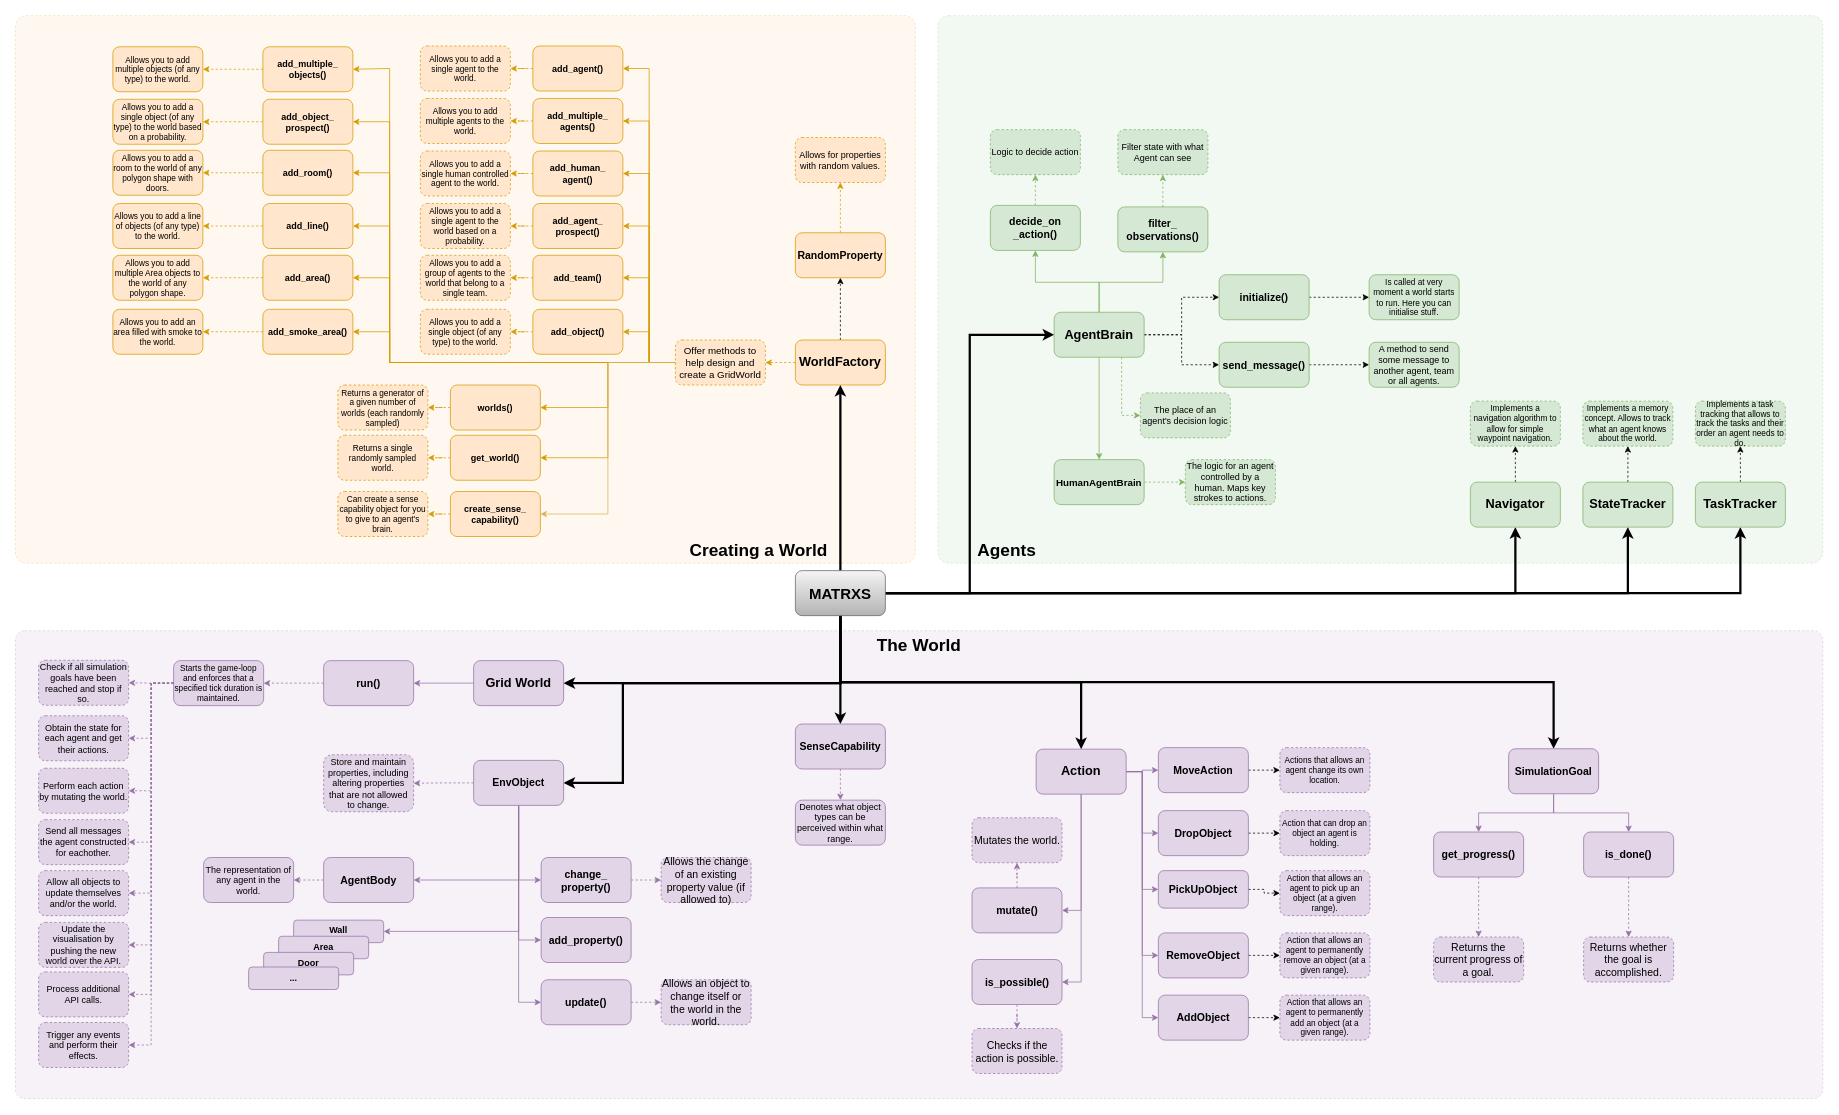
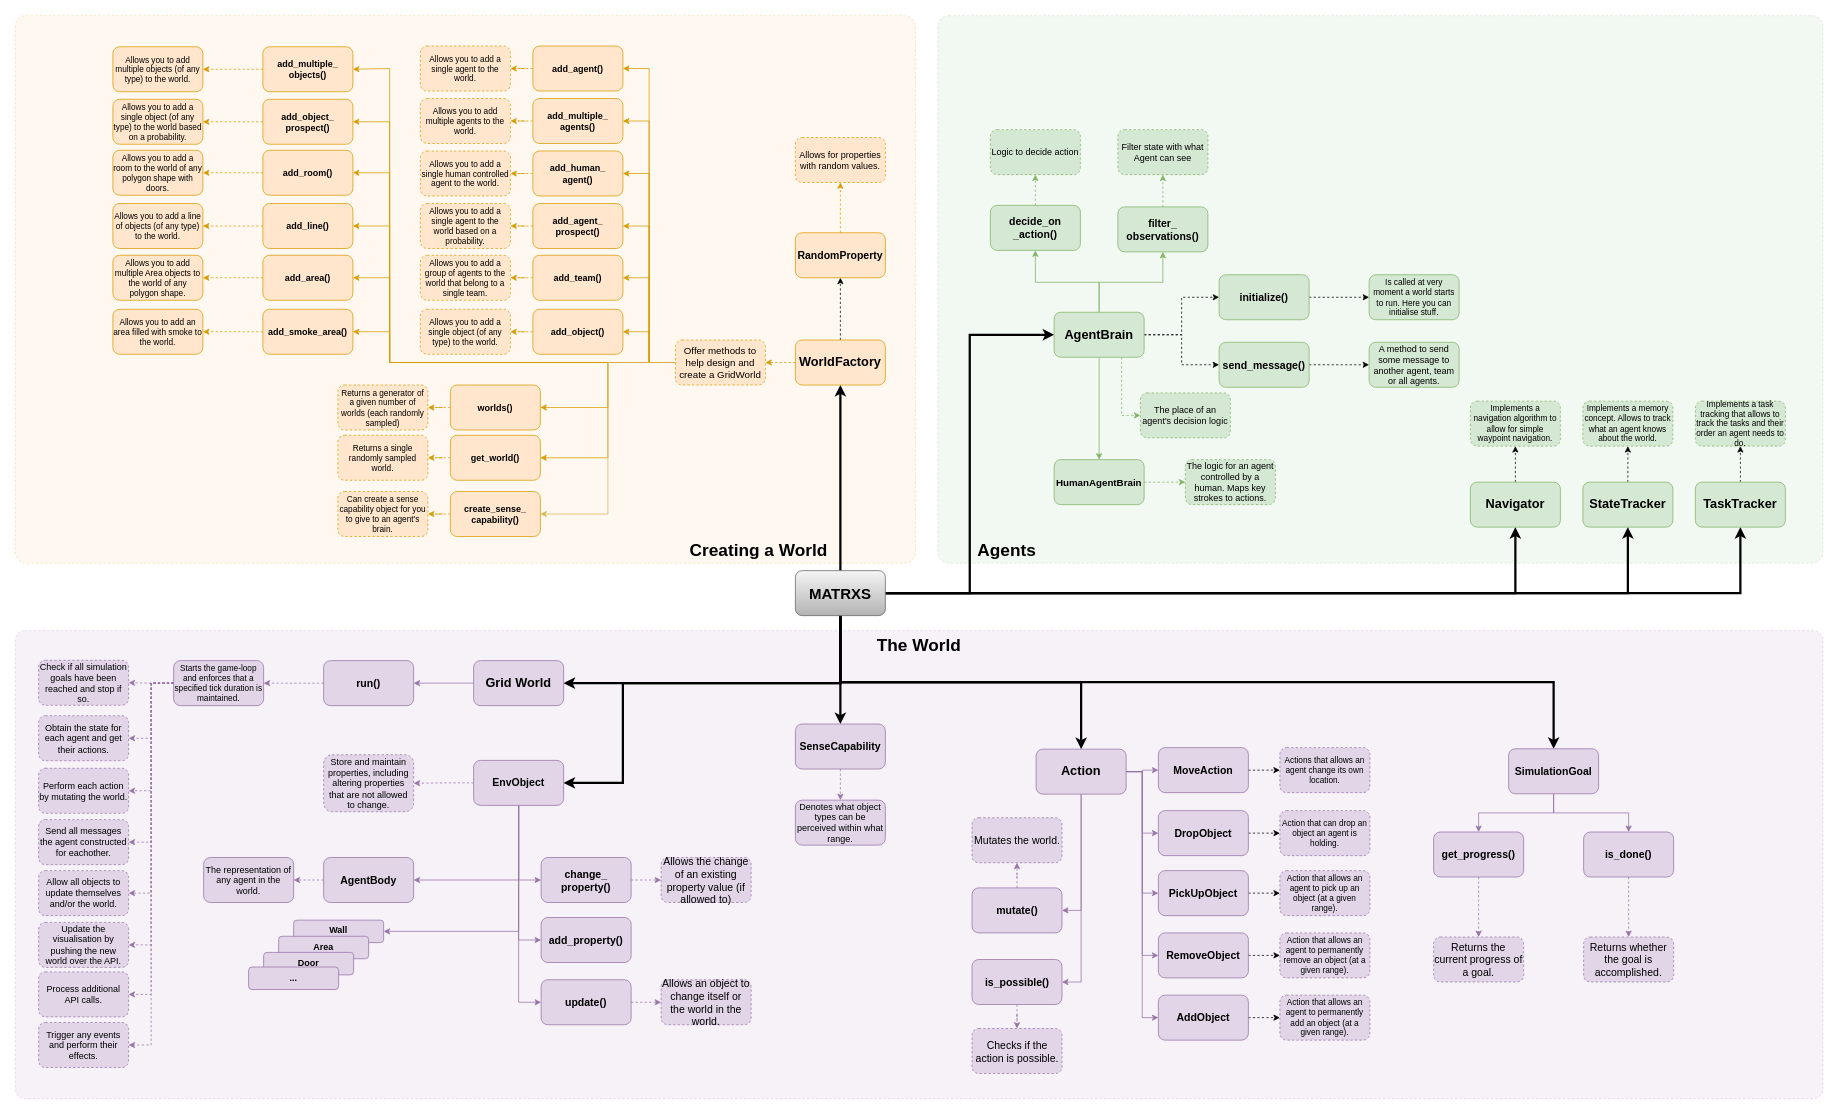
node "PickUpObject": size 90x38 -> 90x45
